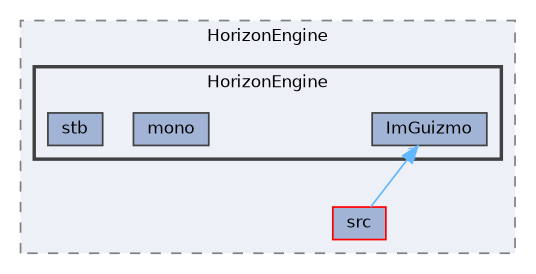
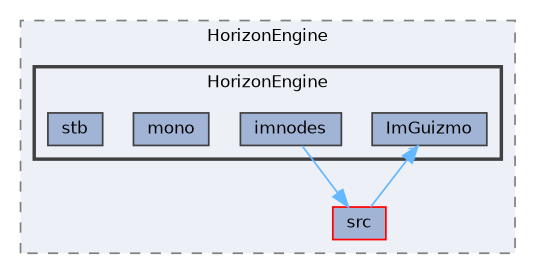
node "imnodes": added
